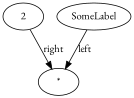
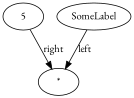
node "2": label "2" -> "5"
